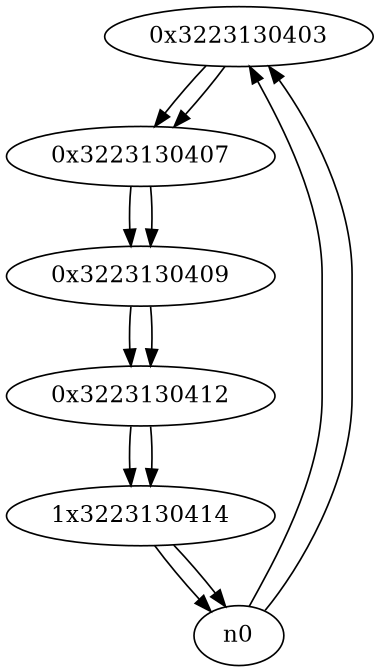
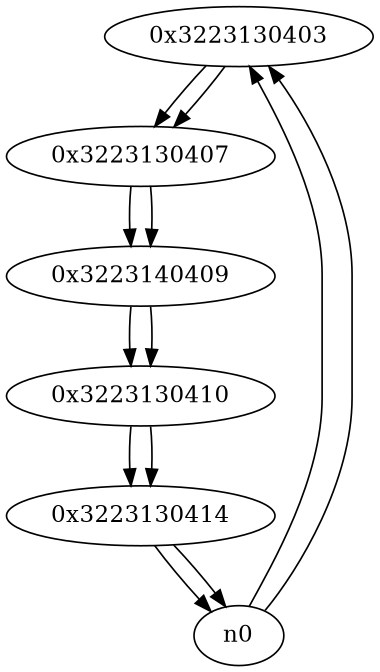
node "0x3223130409": label "0x3223130409" -> "0x3223140409"
node "0x3223130412": label "0x3223130412" -> "0x3223130410"
node "1x3223130414": label "1x3223130414" -> "0x3223130414"
